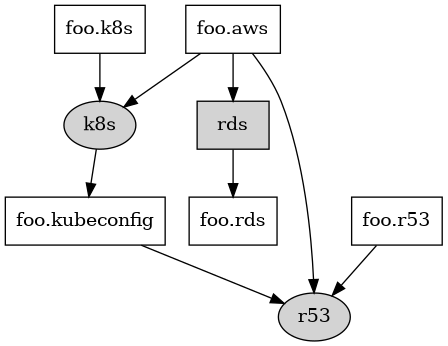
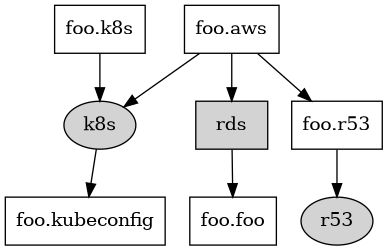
edge "foo.aws" -> "r53": now "foo.aws" -> "foo.r53"
node "foo.rds": label "foo.rds" -> "foo.foo"
edge "foo.kubeconfig" -> "r53": removed
